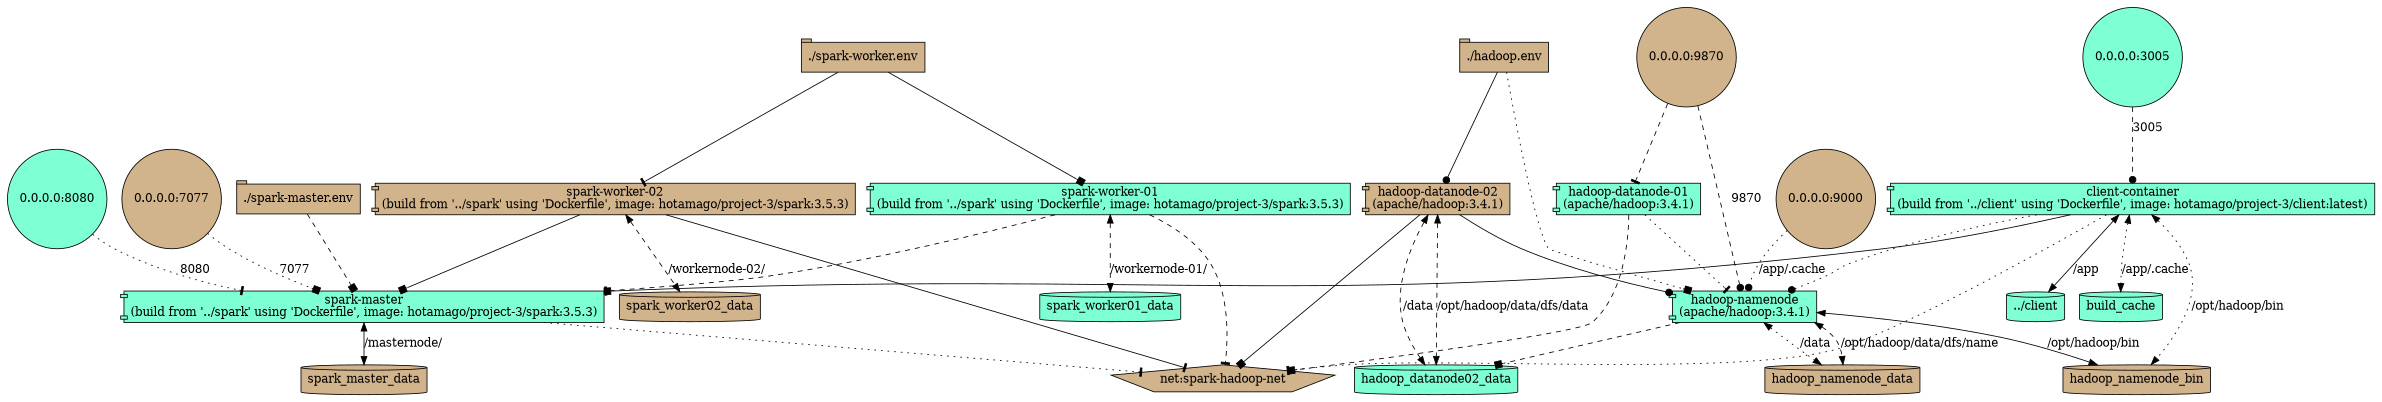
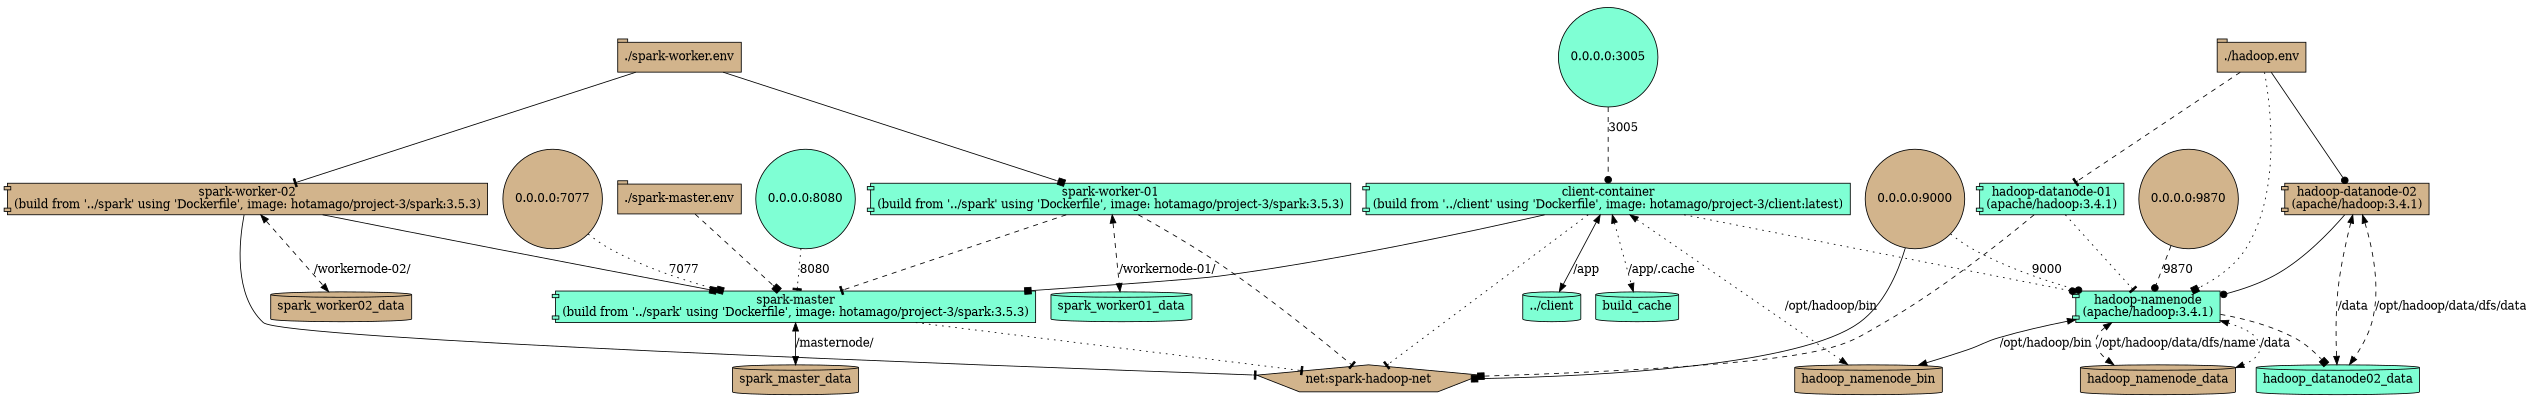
edge "0.0.0.0:9870" -> "hadoop-datanode-01 (apache/hadoop:3.4.1)": now "./hadoop.env" -> "hadoop-datanode-01 (apache/hadoop:3.4.1)"
edge "0.0.0.0:9000" -> "hadoop-namenode (apache/hadoop:3.4.1)": label "/app/.cache" -> "9000"
edge "hadoop-datanode-02 (apache/hadoop:3.4.1)" -> "net:spark-hadoop-net": now "0.0.0.0:9000" -> "net:spark-hadoop-net"
